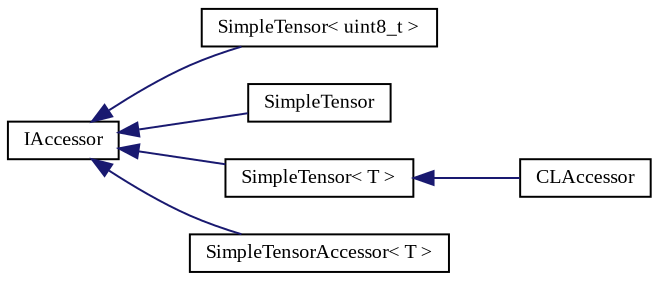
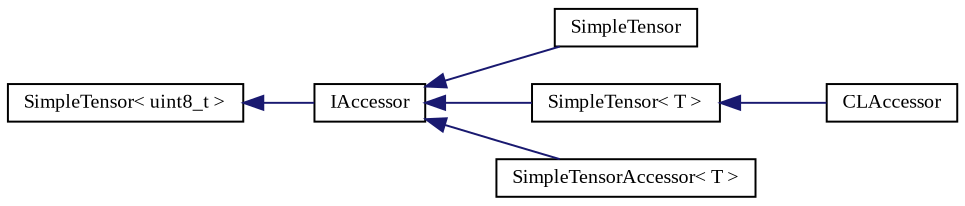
edge "SimpleTensor< uint8_t >" -> "IAccessor": reversed
